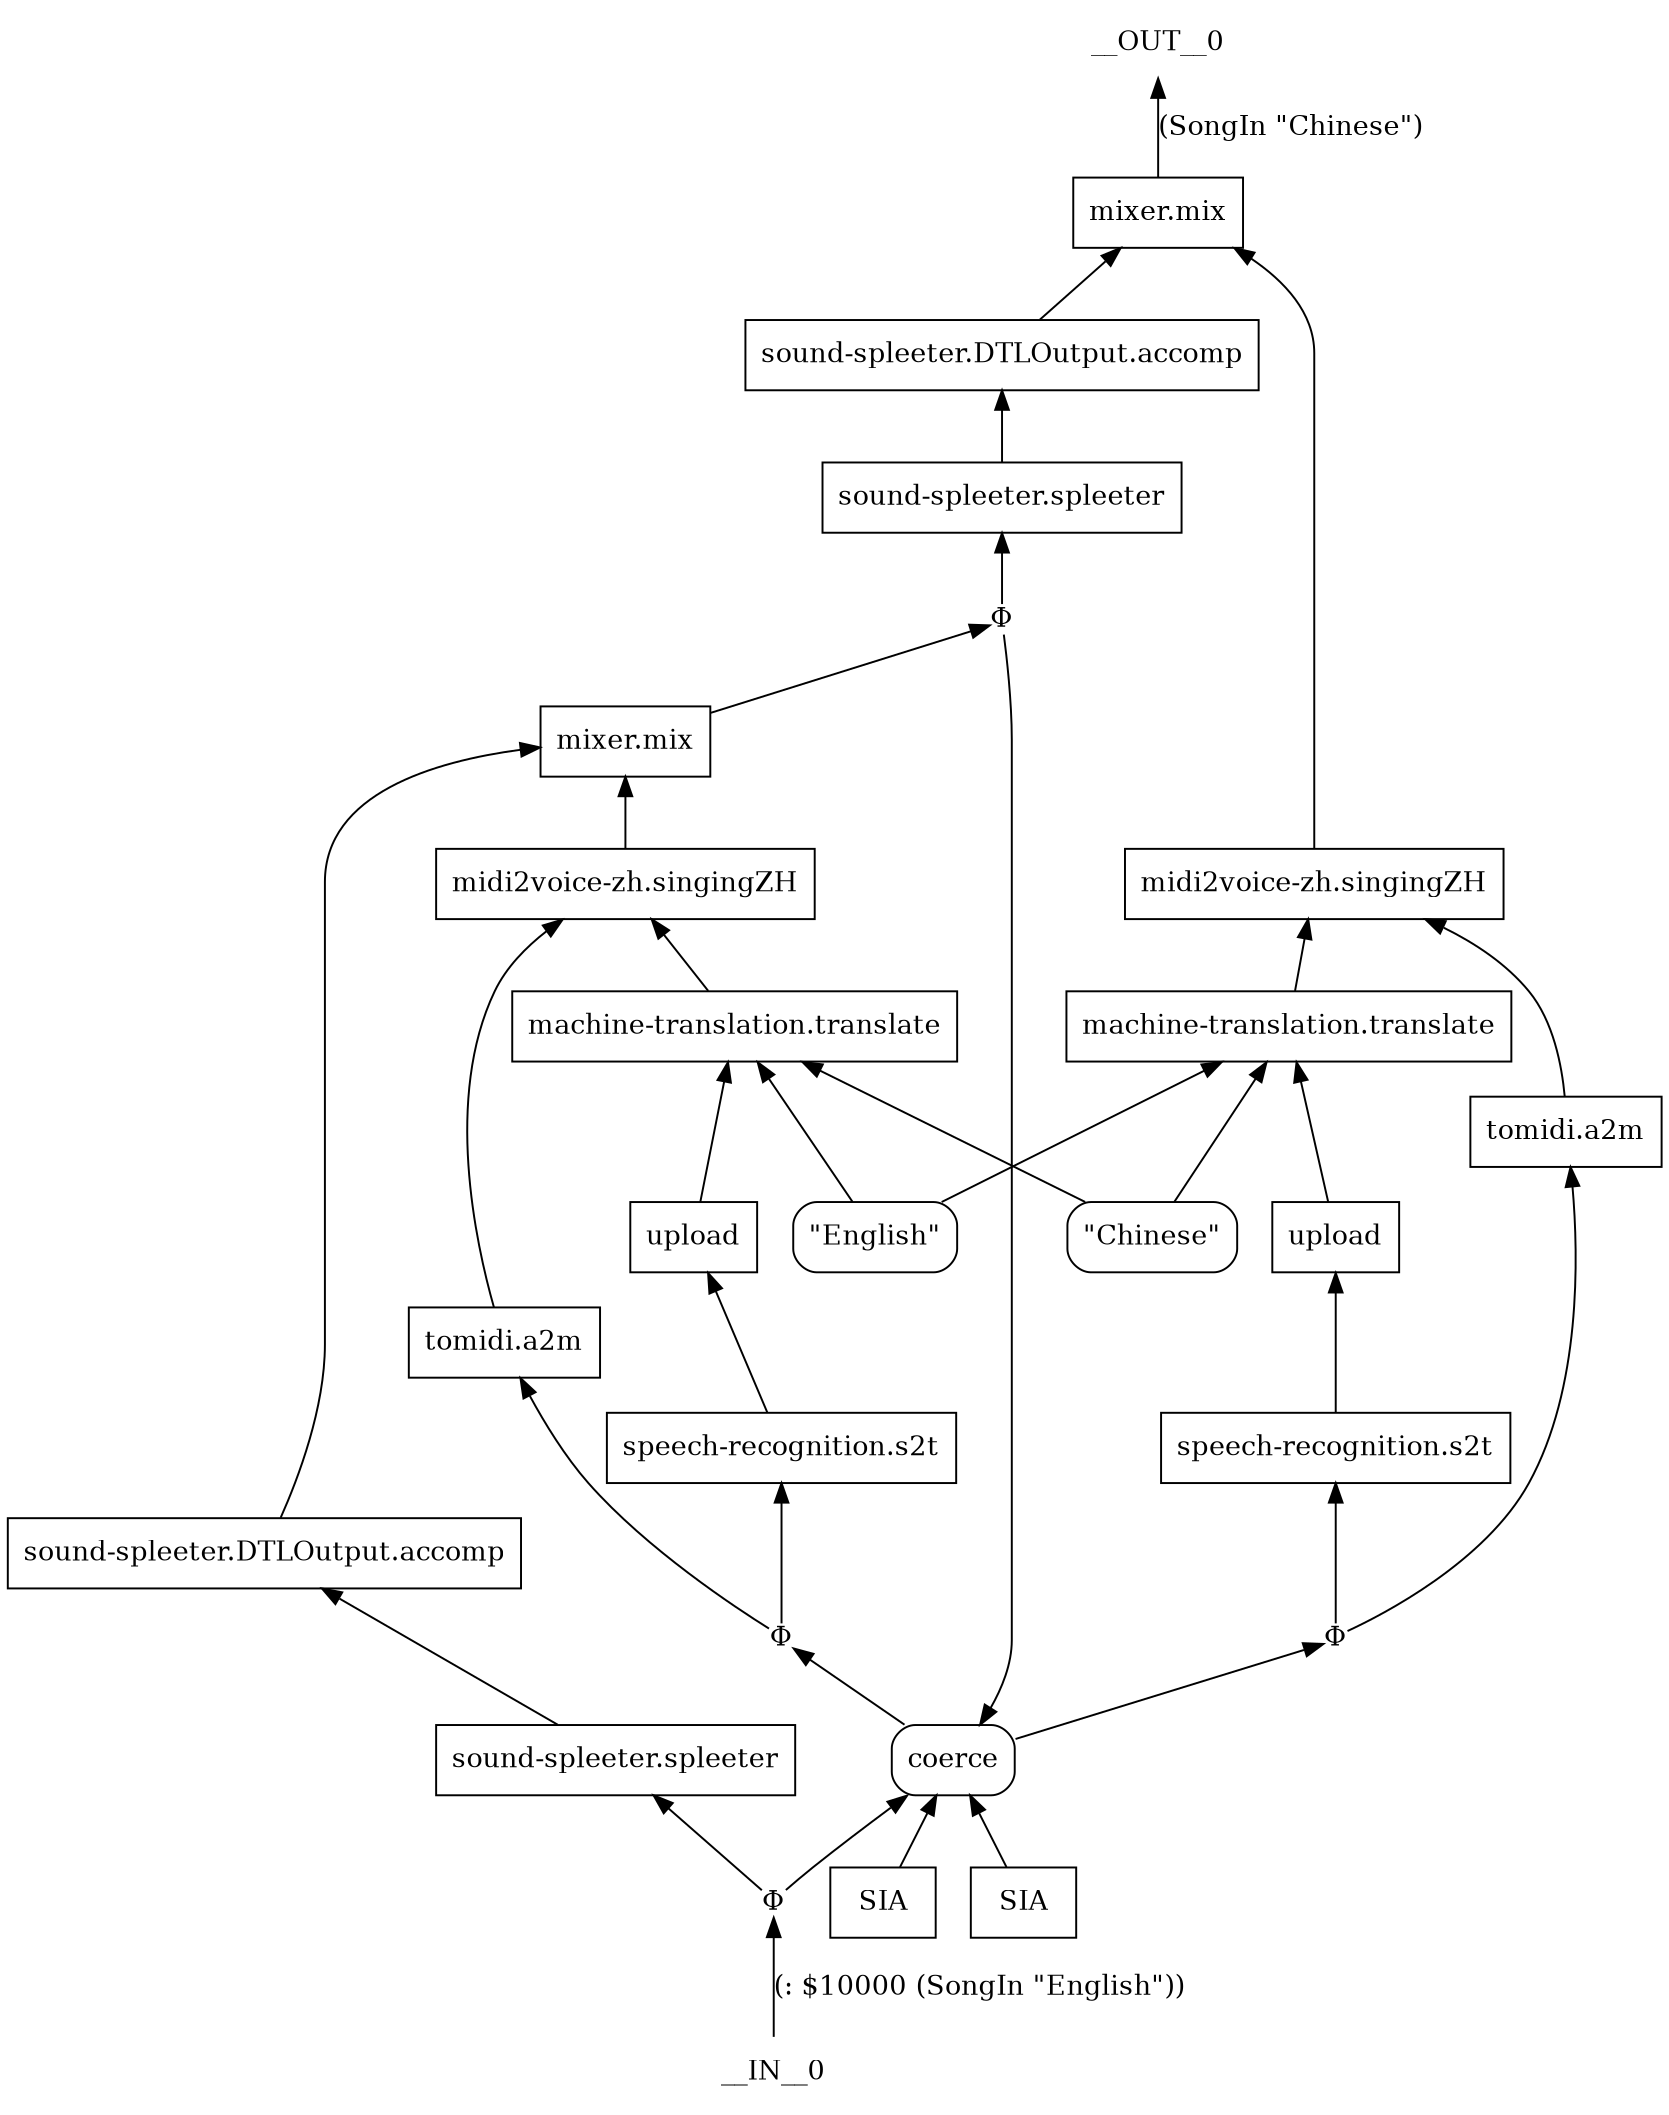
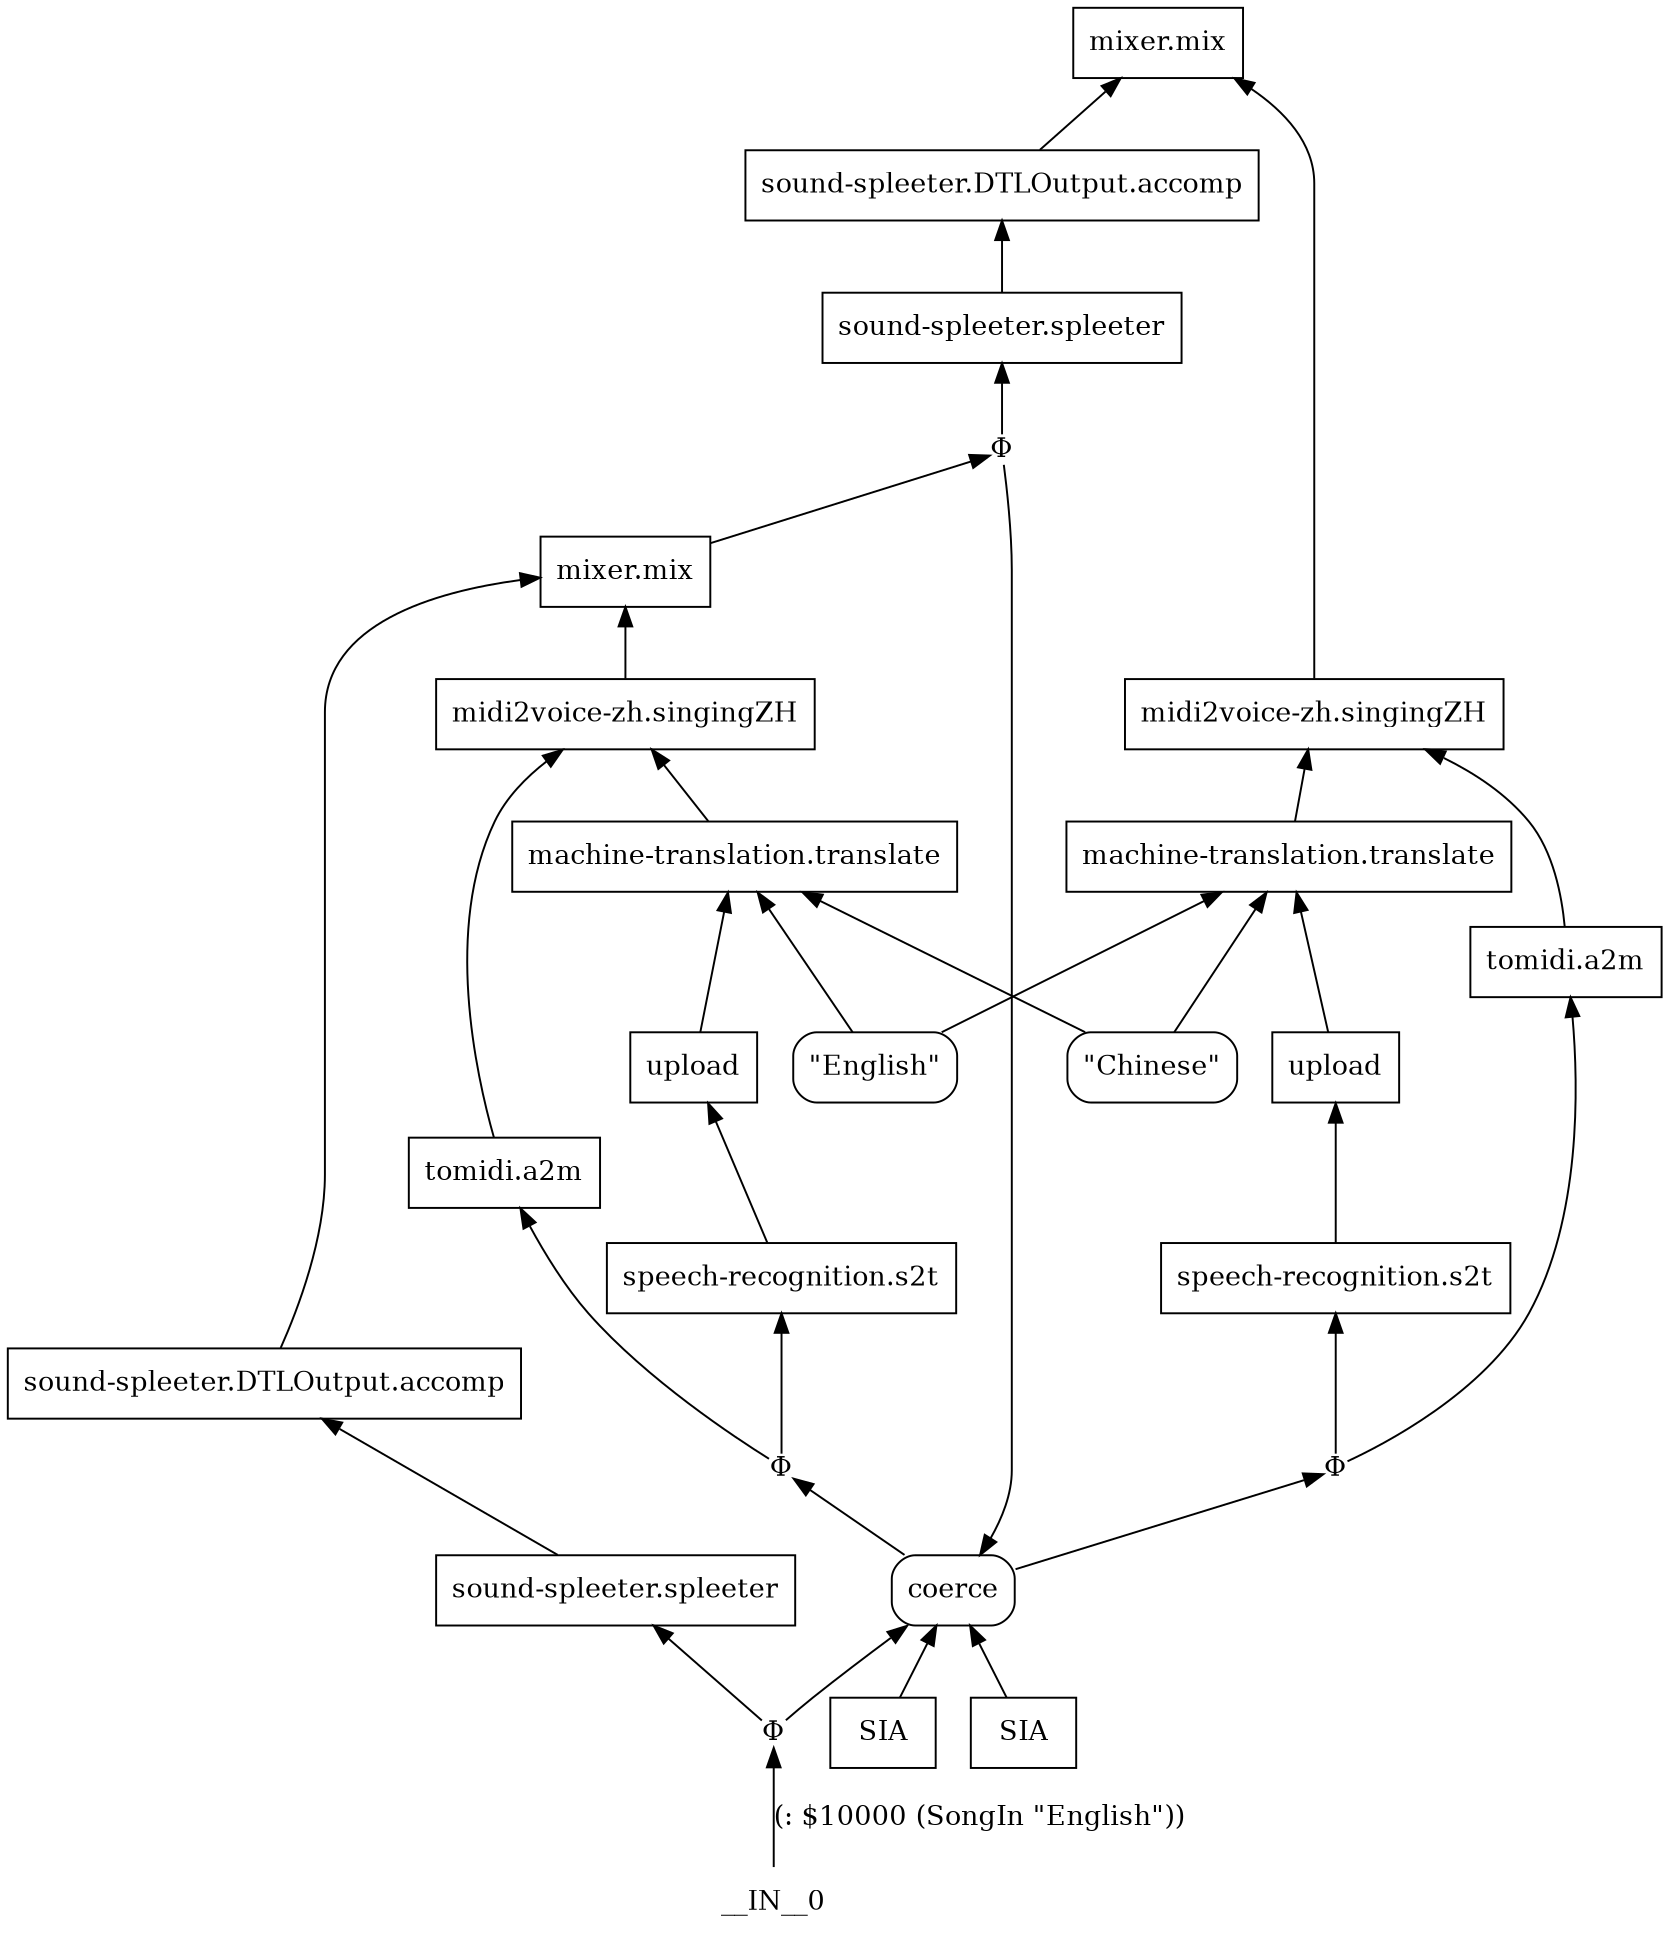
node "__OUT__0": removed
